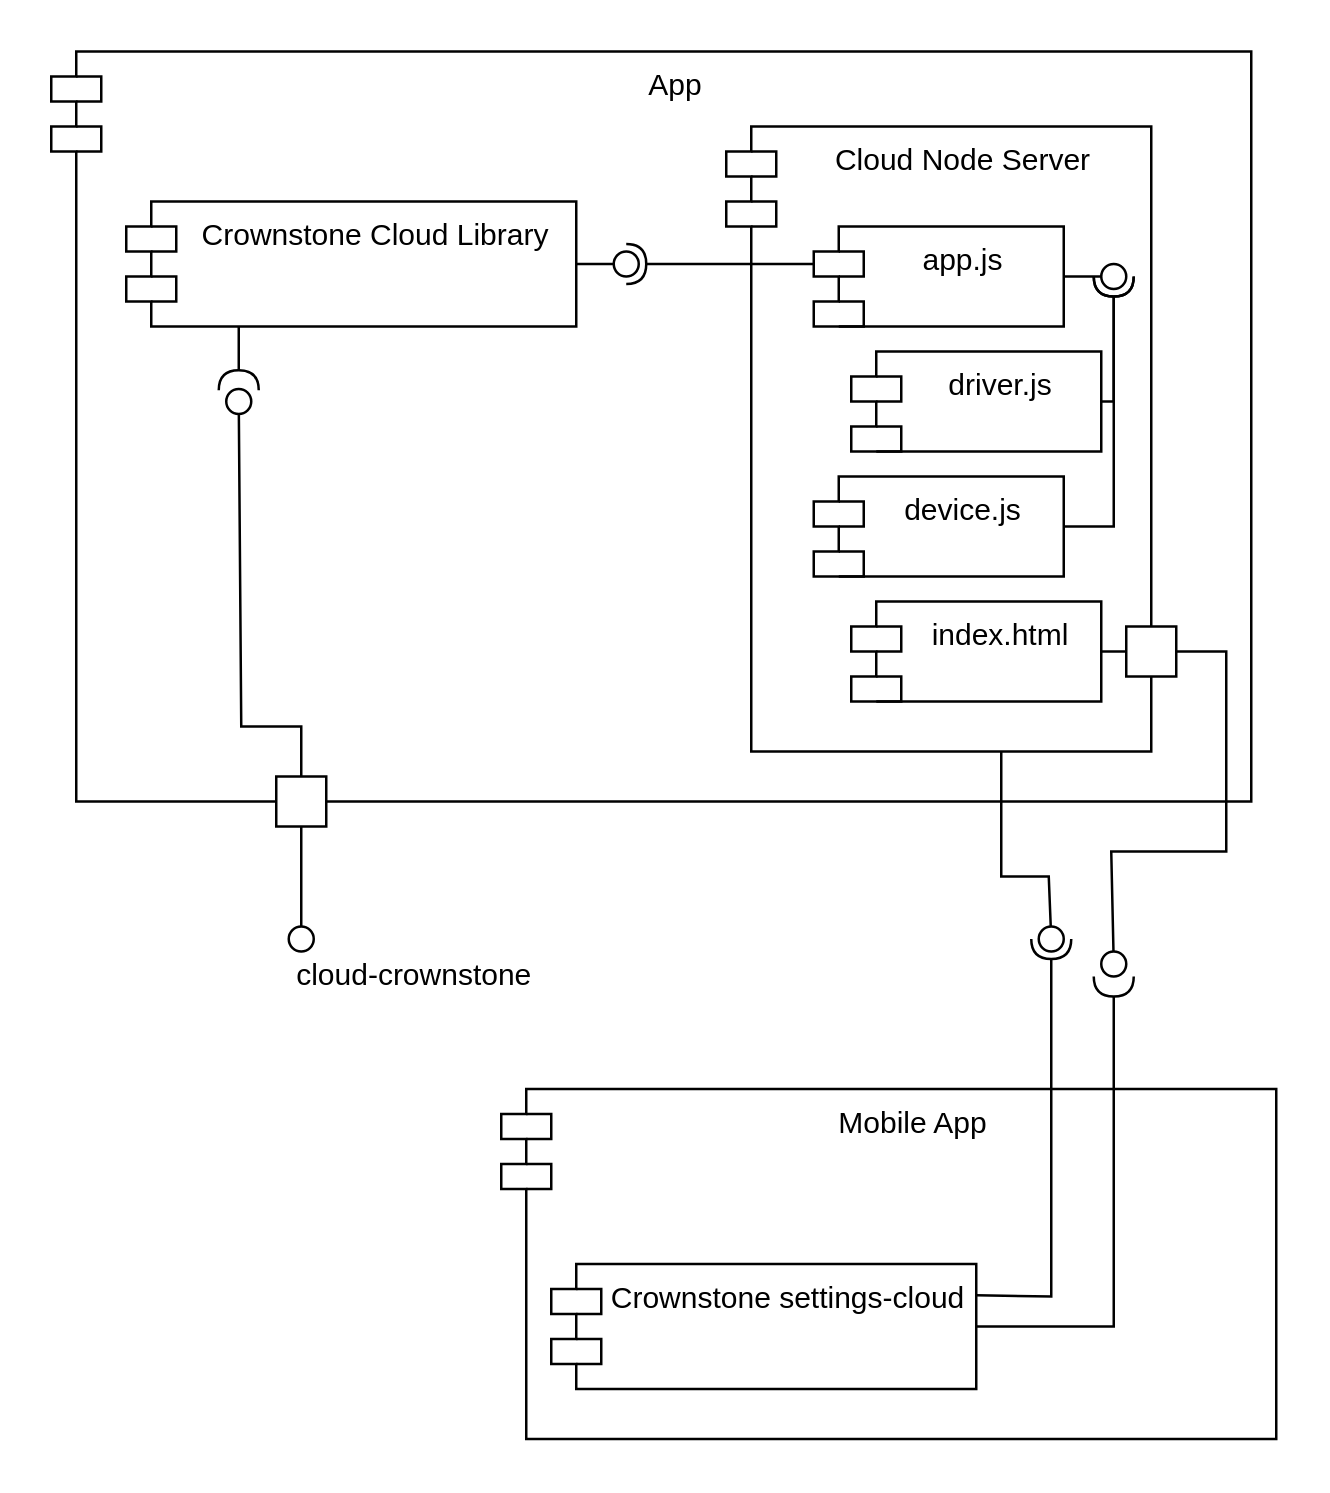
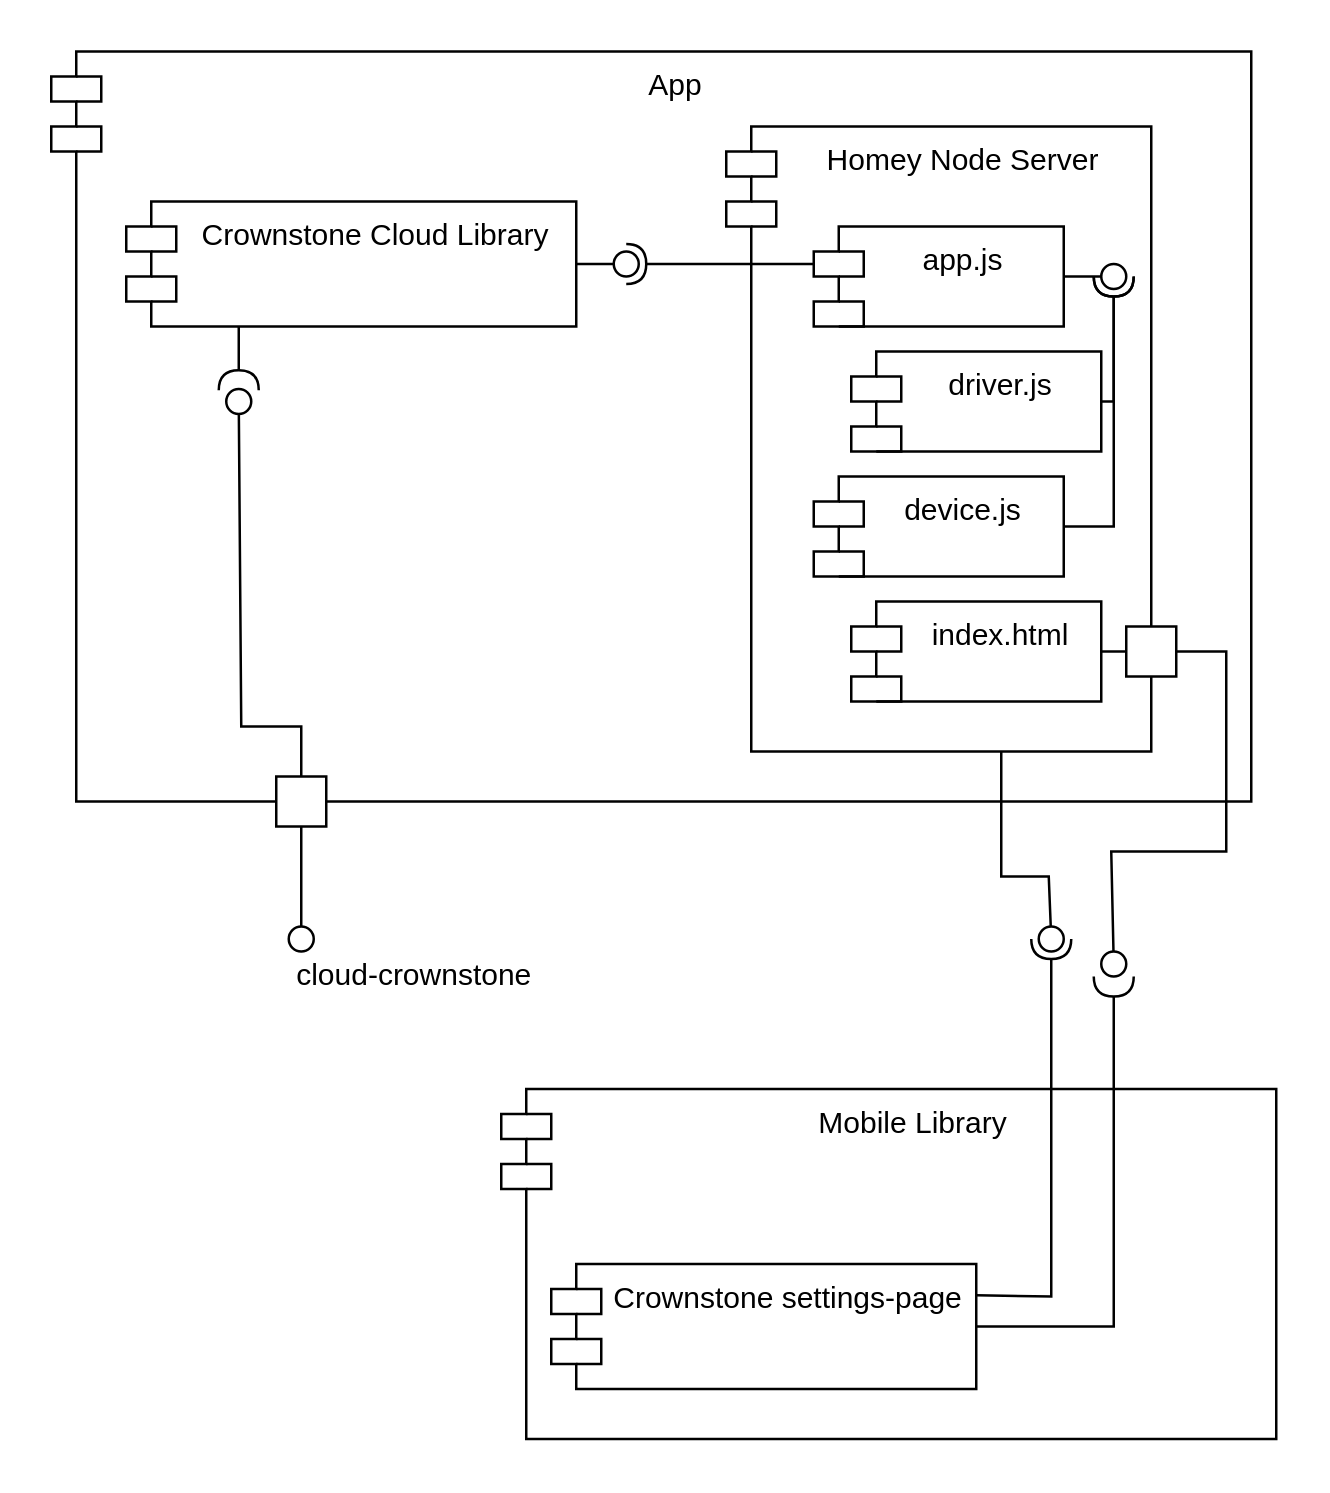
node "Cloud Node Server": label "Cloud Node Server" -> "Homey Node Server"
node "Mobile App": label "Mobile App" -> "Mobile Library"
node "Crownstone settings-cloud": label "Crownstone settings-cloud" -> "Crownstone settings-page"
